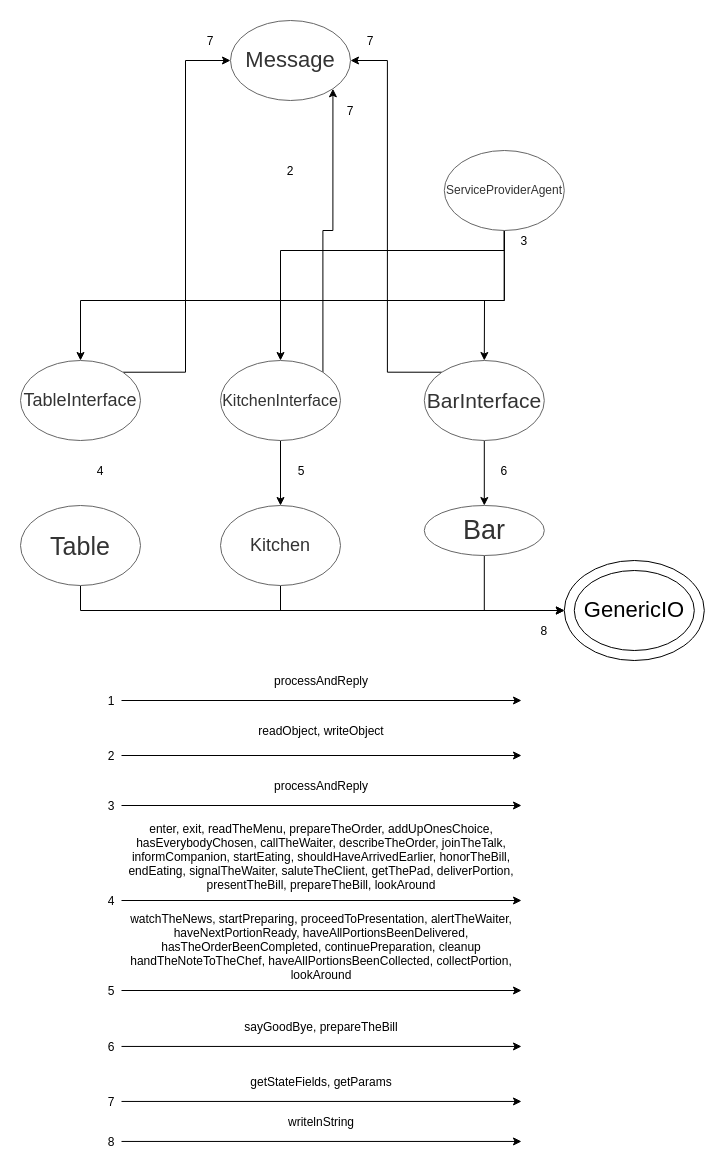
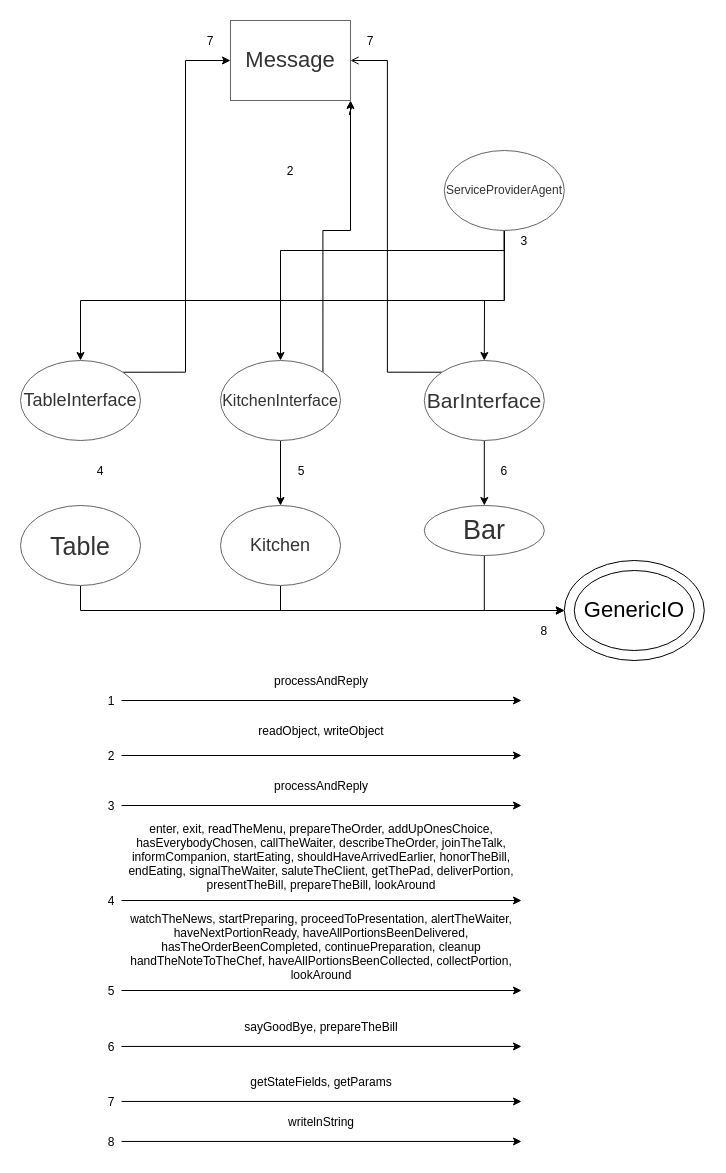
node "Message": shape ellipse -> rectangle
edge "BarInterface" -> "Message": arrowhead classic -> open
